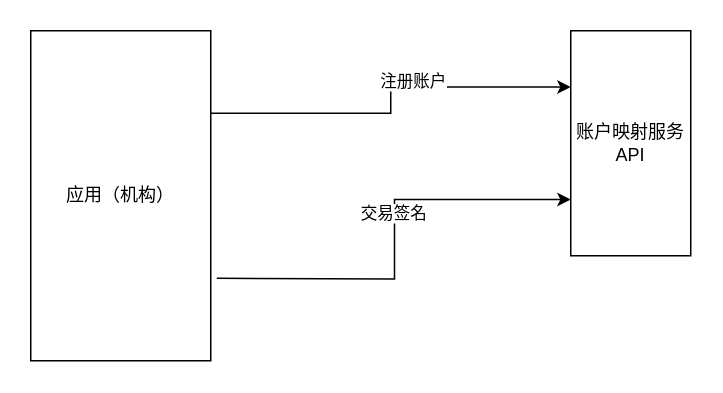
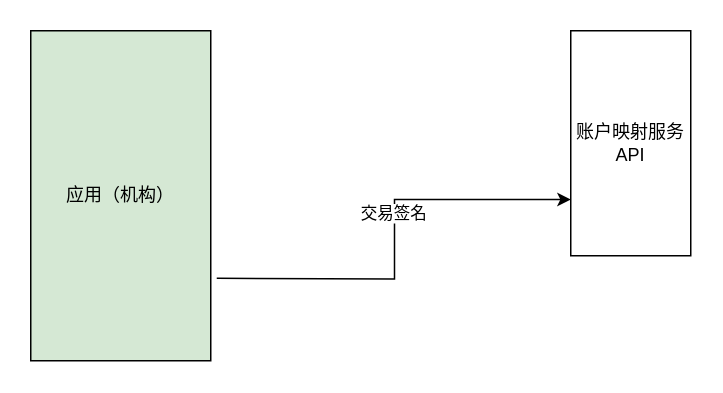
edge "应用（机构）" -> "账户映射服务API": removed, label "注册账户"
node "应用（机构）": fillcolor #ffffff -> #d5e8d4
